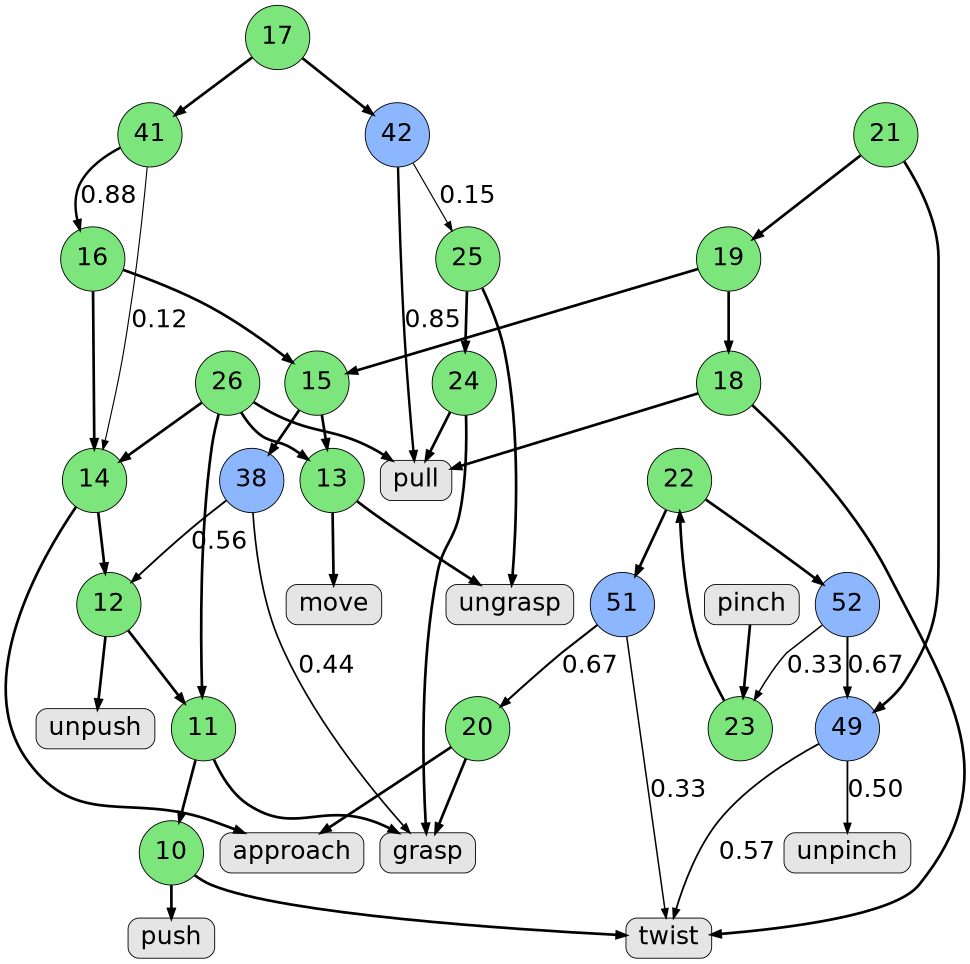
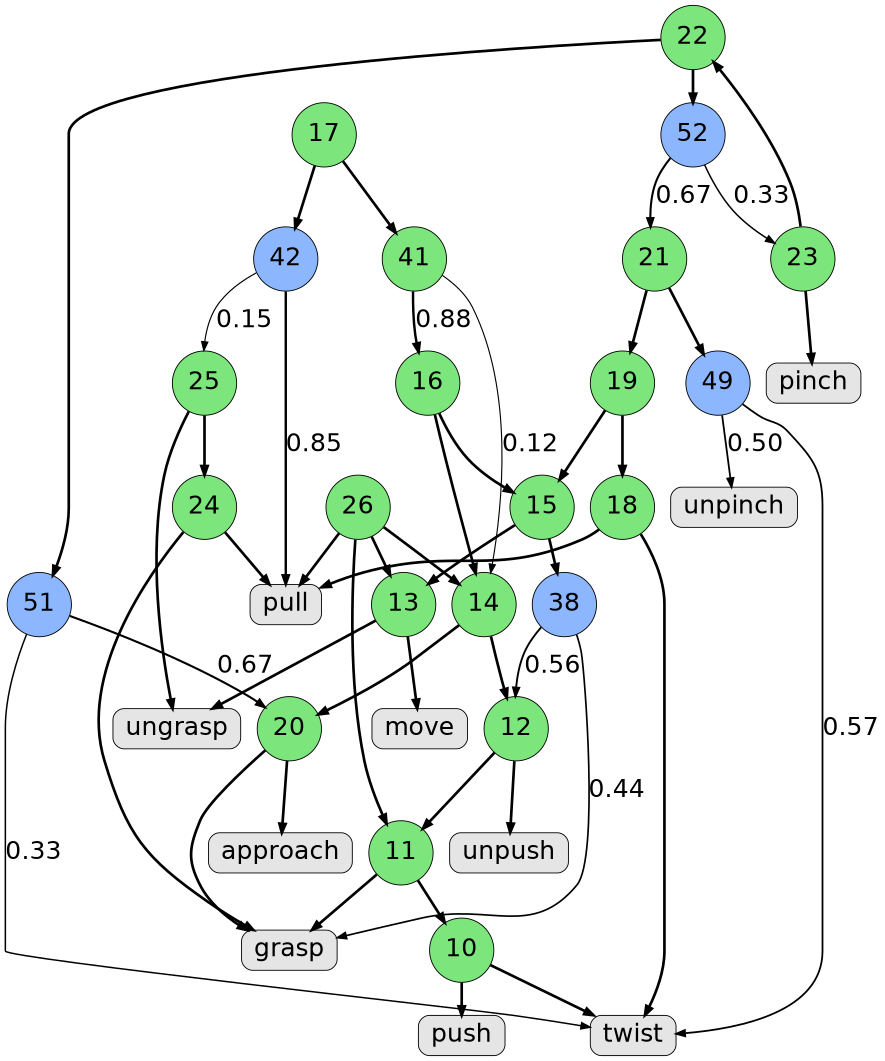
edge "pinch" -> "23": reversed
edge "52" -> "49": now "52" -> "21"
edge "14" -> "approach": now "14" -> "20"
